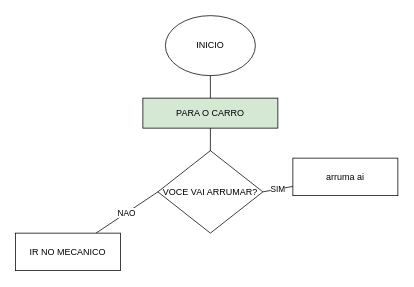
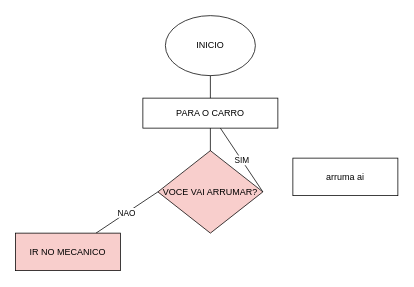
node "PARA O CARRO": fillcolor #d5e8d4 -> #ffffff
edge "arruma ai" -- "VOCE VAI ARRUMAR?": now "PARA O CARRO" -- "VOCE VAI ARRUMAR?"
node "VOCE VAI ARRUMAR?": fillcolor #ffffff -> #f8cecc
node "IR NO MECANICO": fillcolor #ffffff -> #f8cecc
